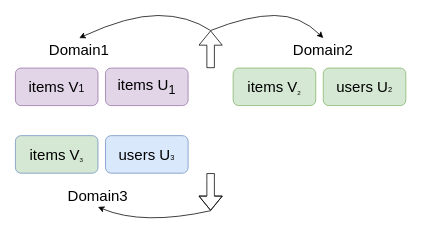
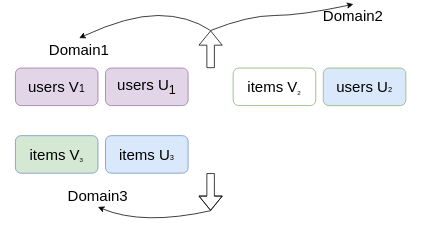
node "Domain2": moved (323, 49) -> (353, 15)
node "items V1": label "items V1" -> "users V1"
node "items U1": label "items U1" -> "users U1"
node "items V2": fillcolor #d5e8d4 -> #ffffff
node "users U2": fillcolor #d5e8d4 -> #dae8fc
node "users U3": label "users U3" -> "items U3"
